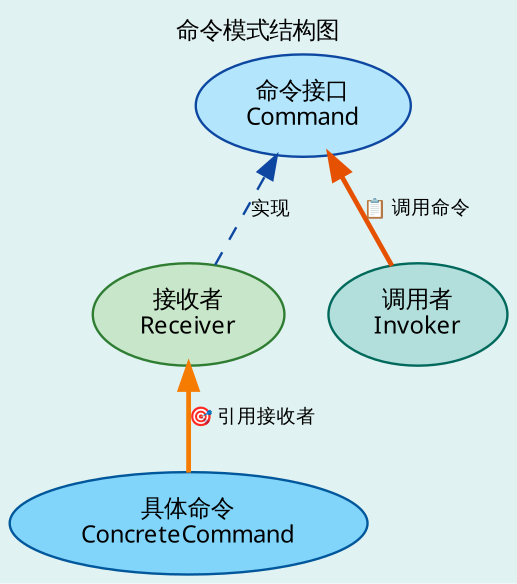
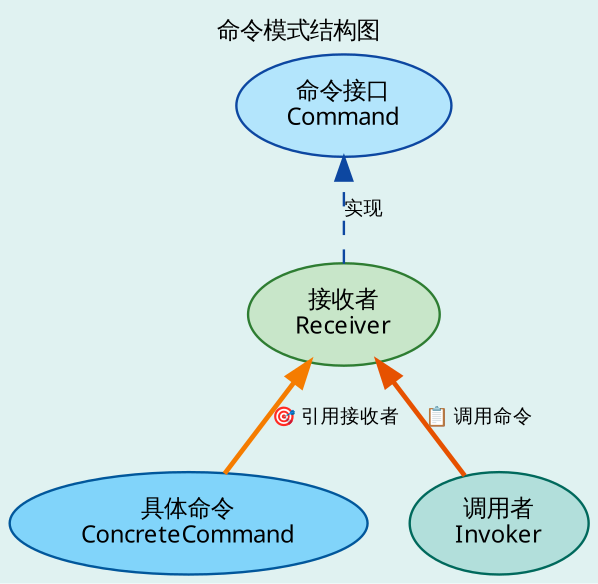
edge "调用者 Invoker" -> "命令接口 Command": now "调用者 Invoker" -> "接收者 Receiver"
